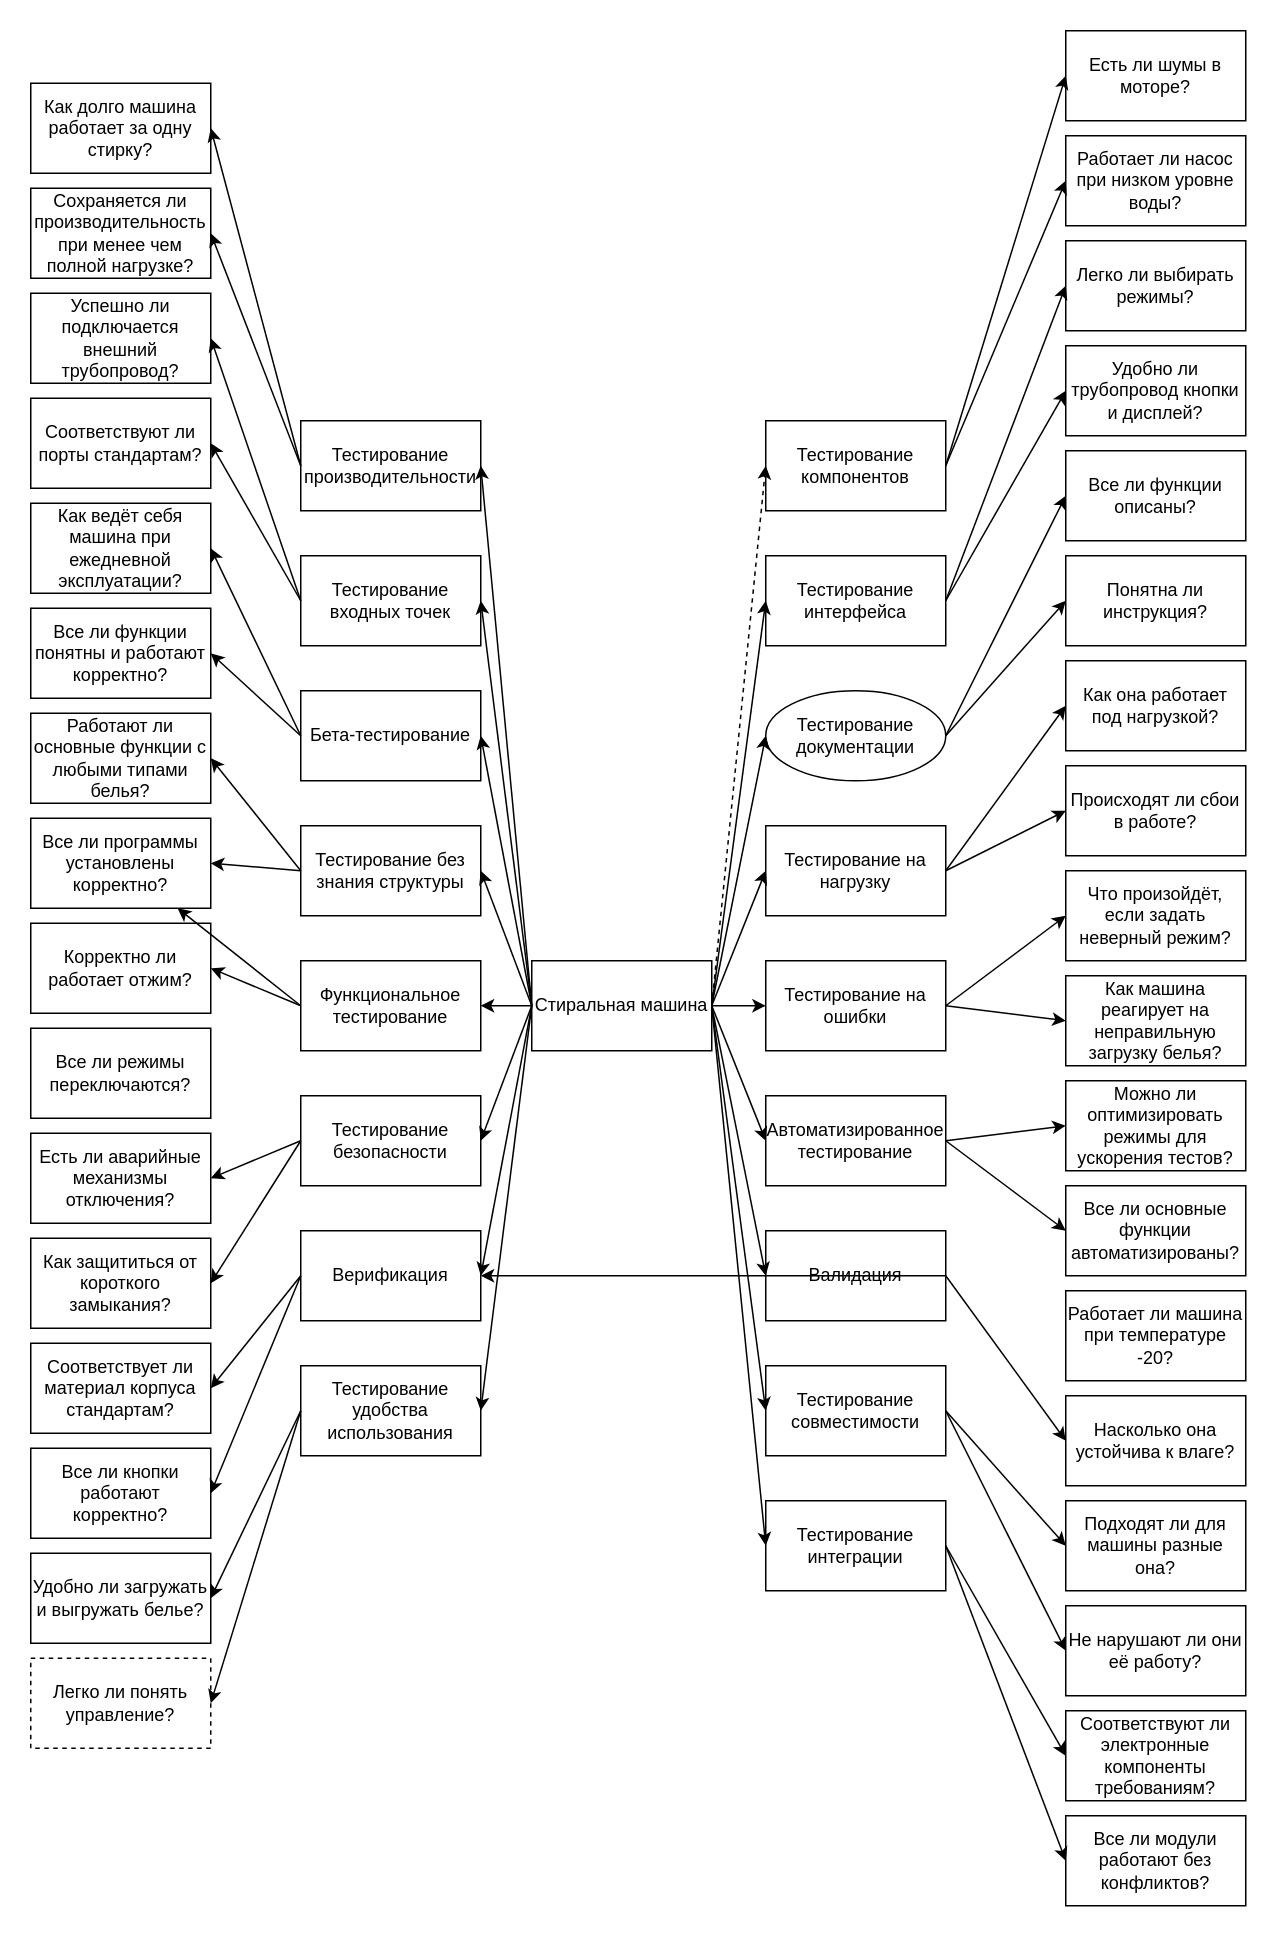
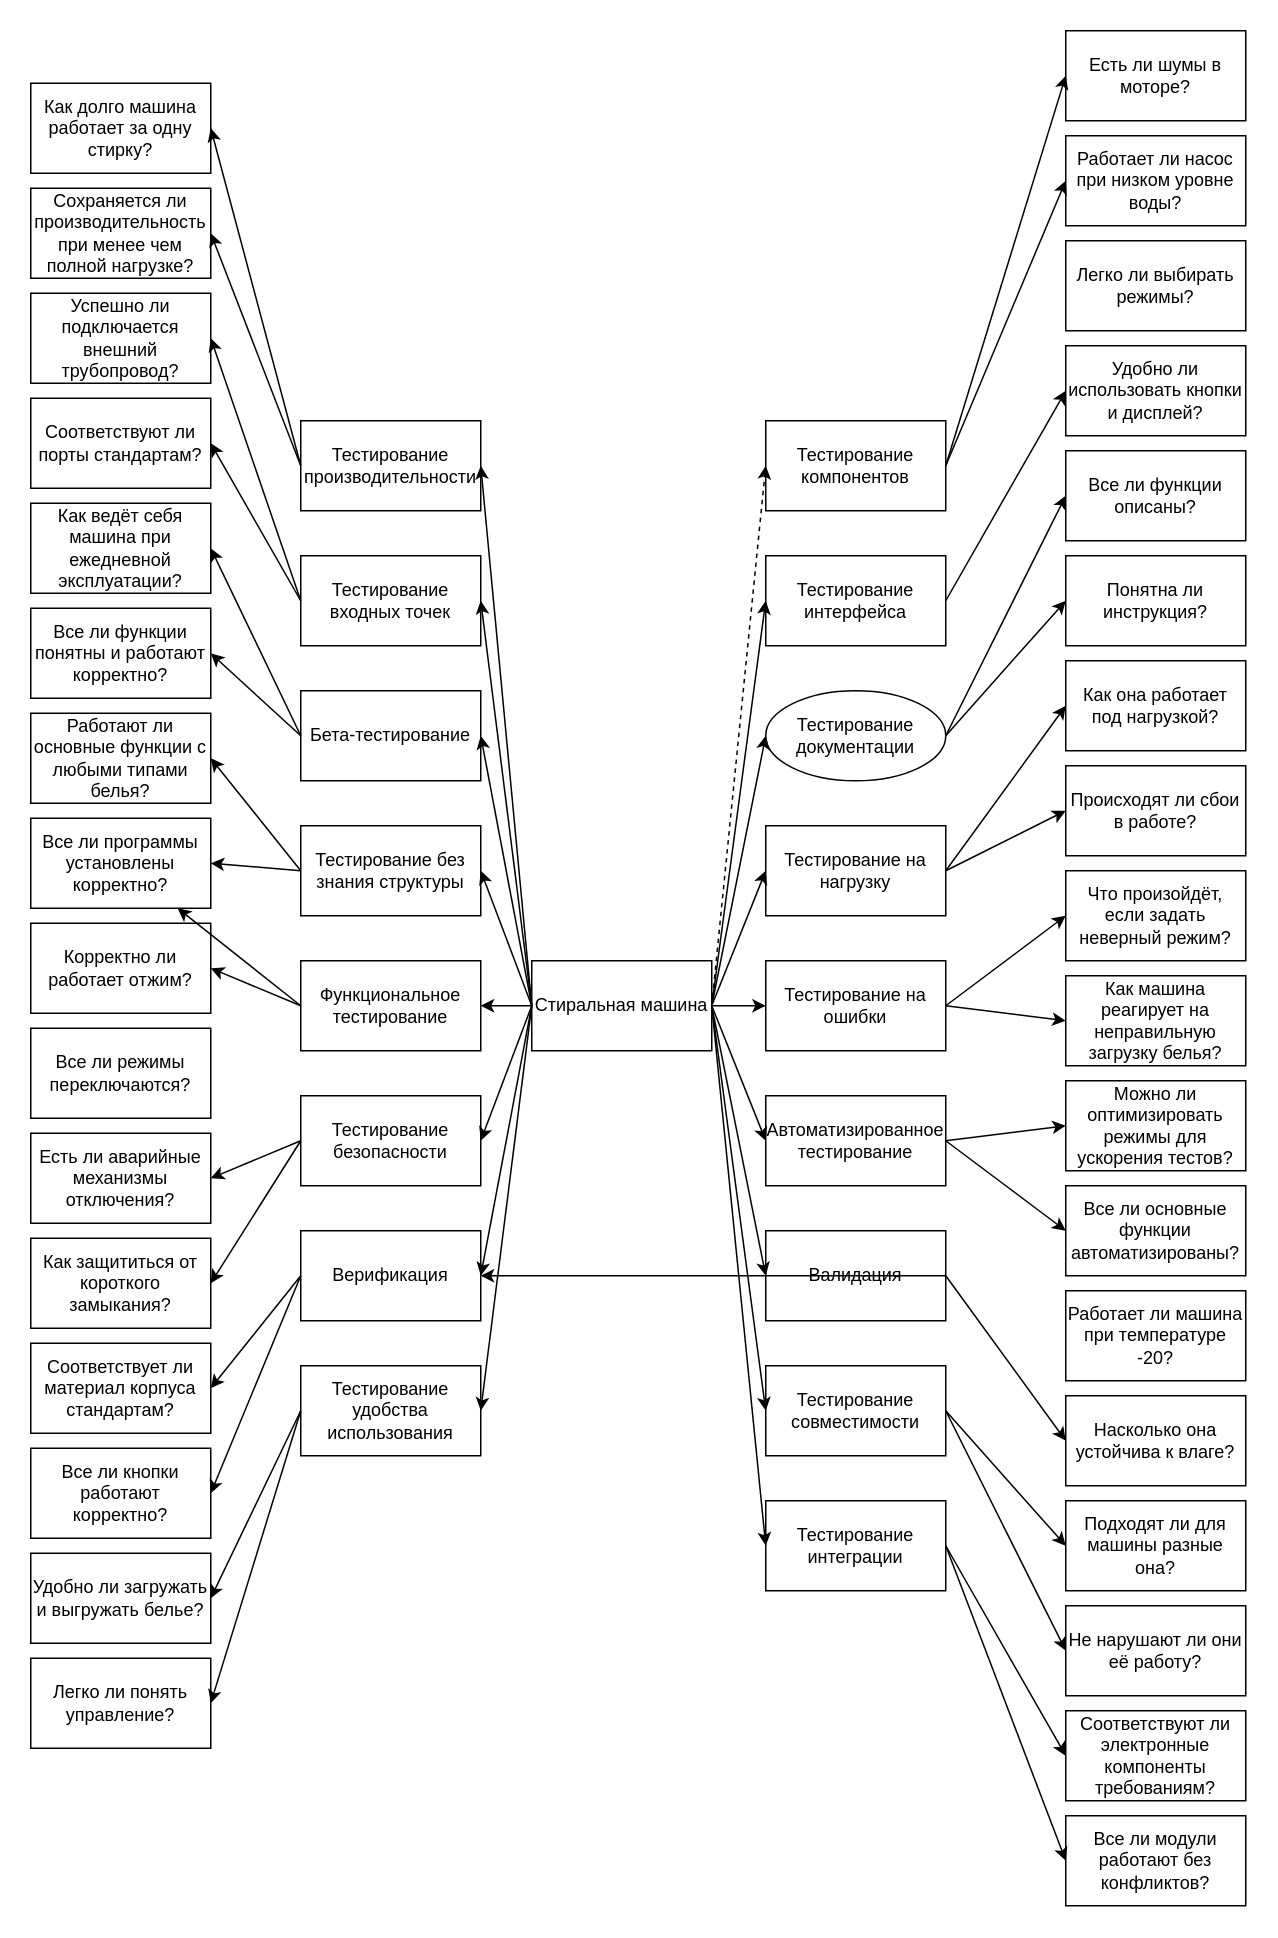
node "Удобно ли трубопровод кнопки и дисплей?": label "Удобно ли трубопровод кнопки и дисплей?" -> "Удобно ли использовать кнопки и дисплей?"
edge "Тестирование интерфейса" -> "Легко ли выбирать режимы?": removed
node "Легко ли понять управление?": style dashed -> solid
